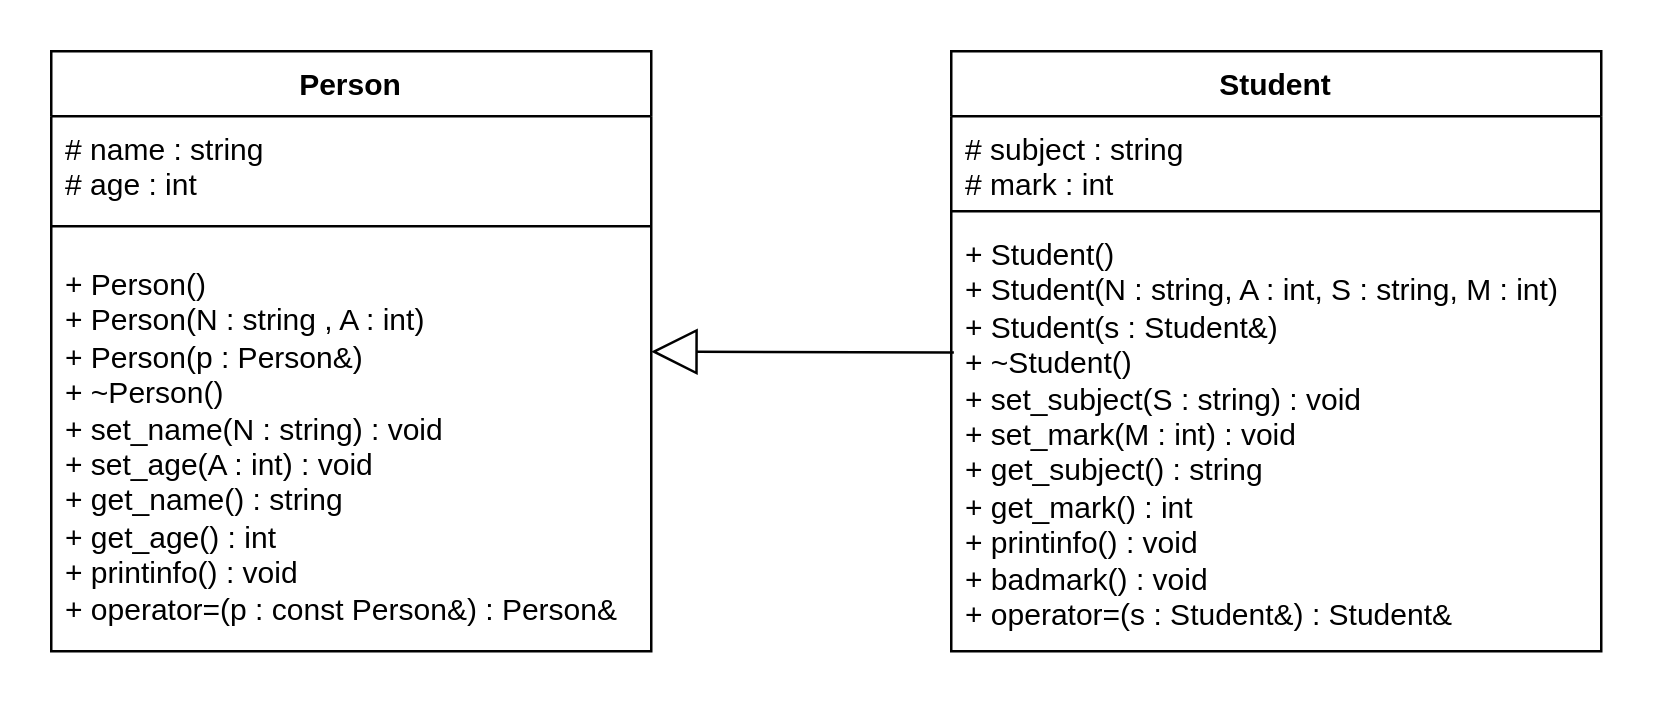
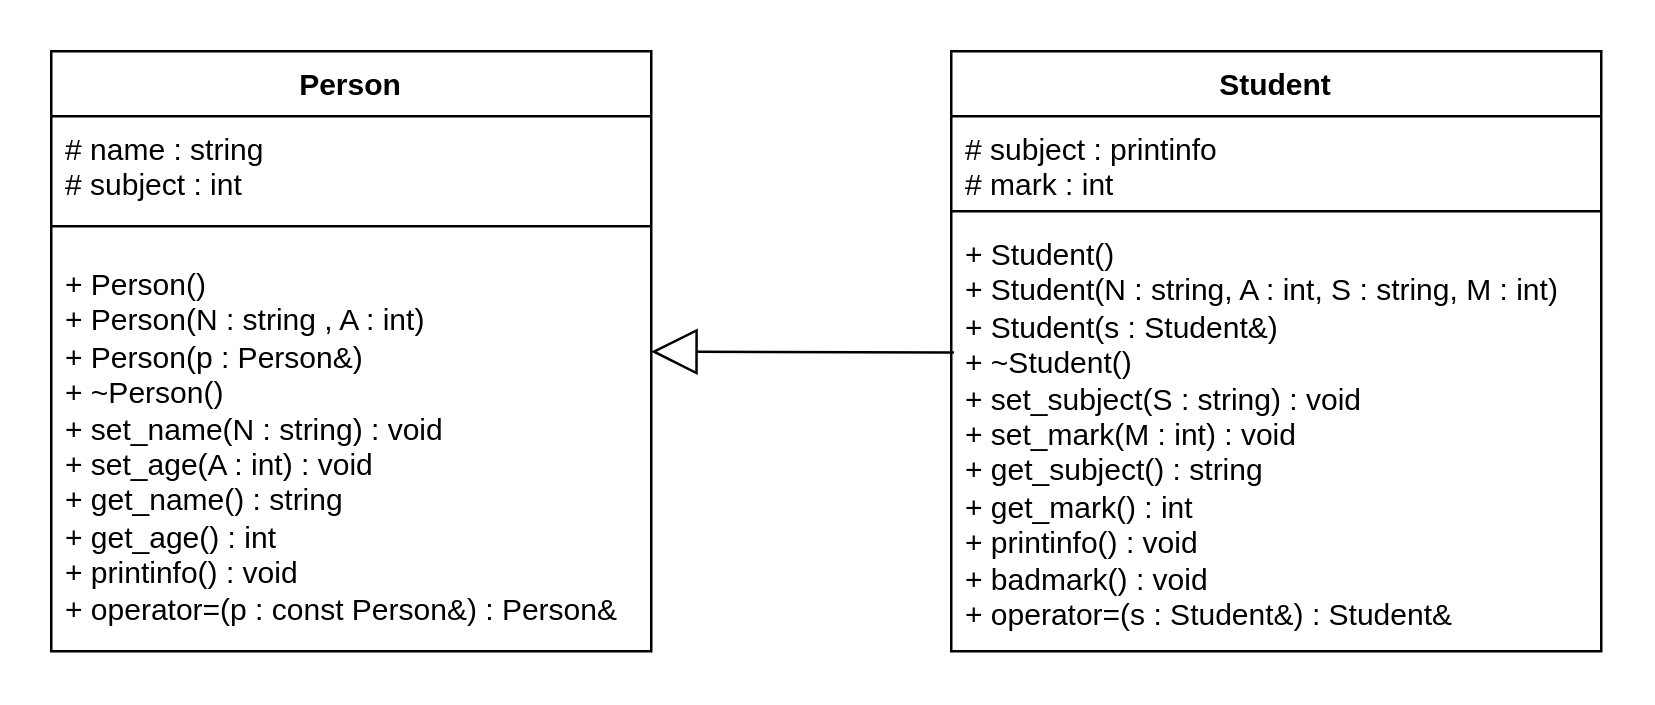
node "# name : string # age : int": label "# name : string # age : int" -> "# name : string # subject : int"
node "# subject : string # mark : int": label "# subject : string # mark : int" -> "# subject : printinfo # mark : int"
